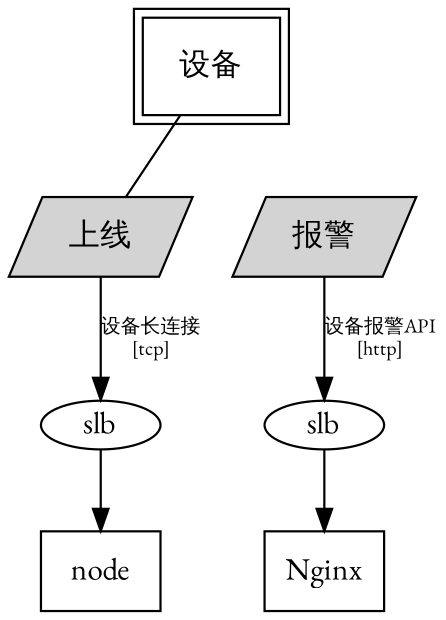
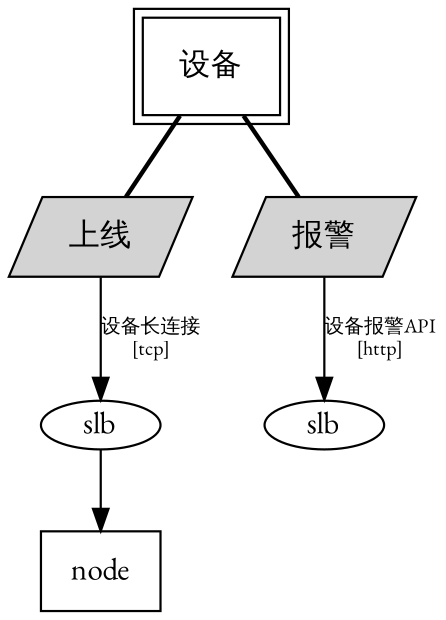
edge "设备" -- "上线": style solid -> bold
edge "设备" -- "报警": added
node "Nginx": removed
